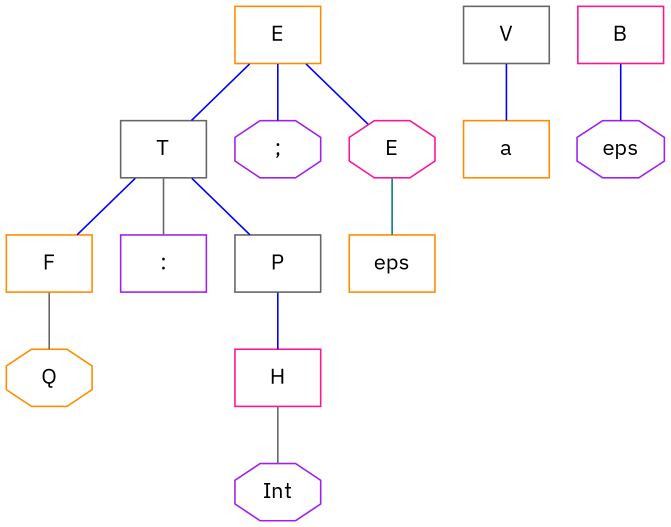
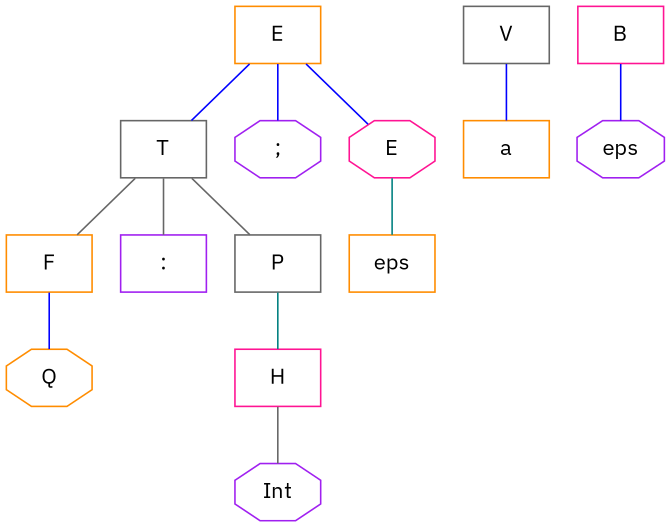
edge "T" -- "F": color blue -> gray40
edge "T" -- "P": color blue -> gray40
edge "F" -- "Q": color gray40 -> blue
edge "P" -- "H": color blue -> teal
